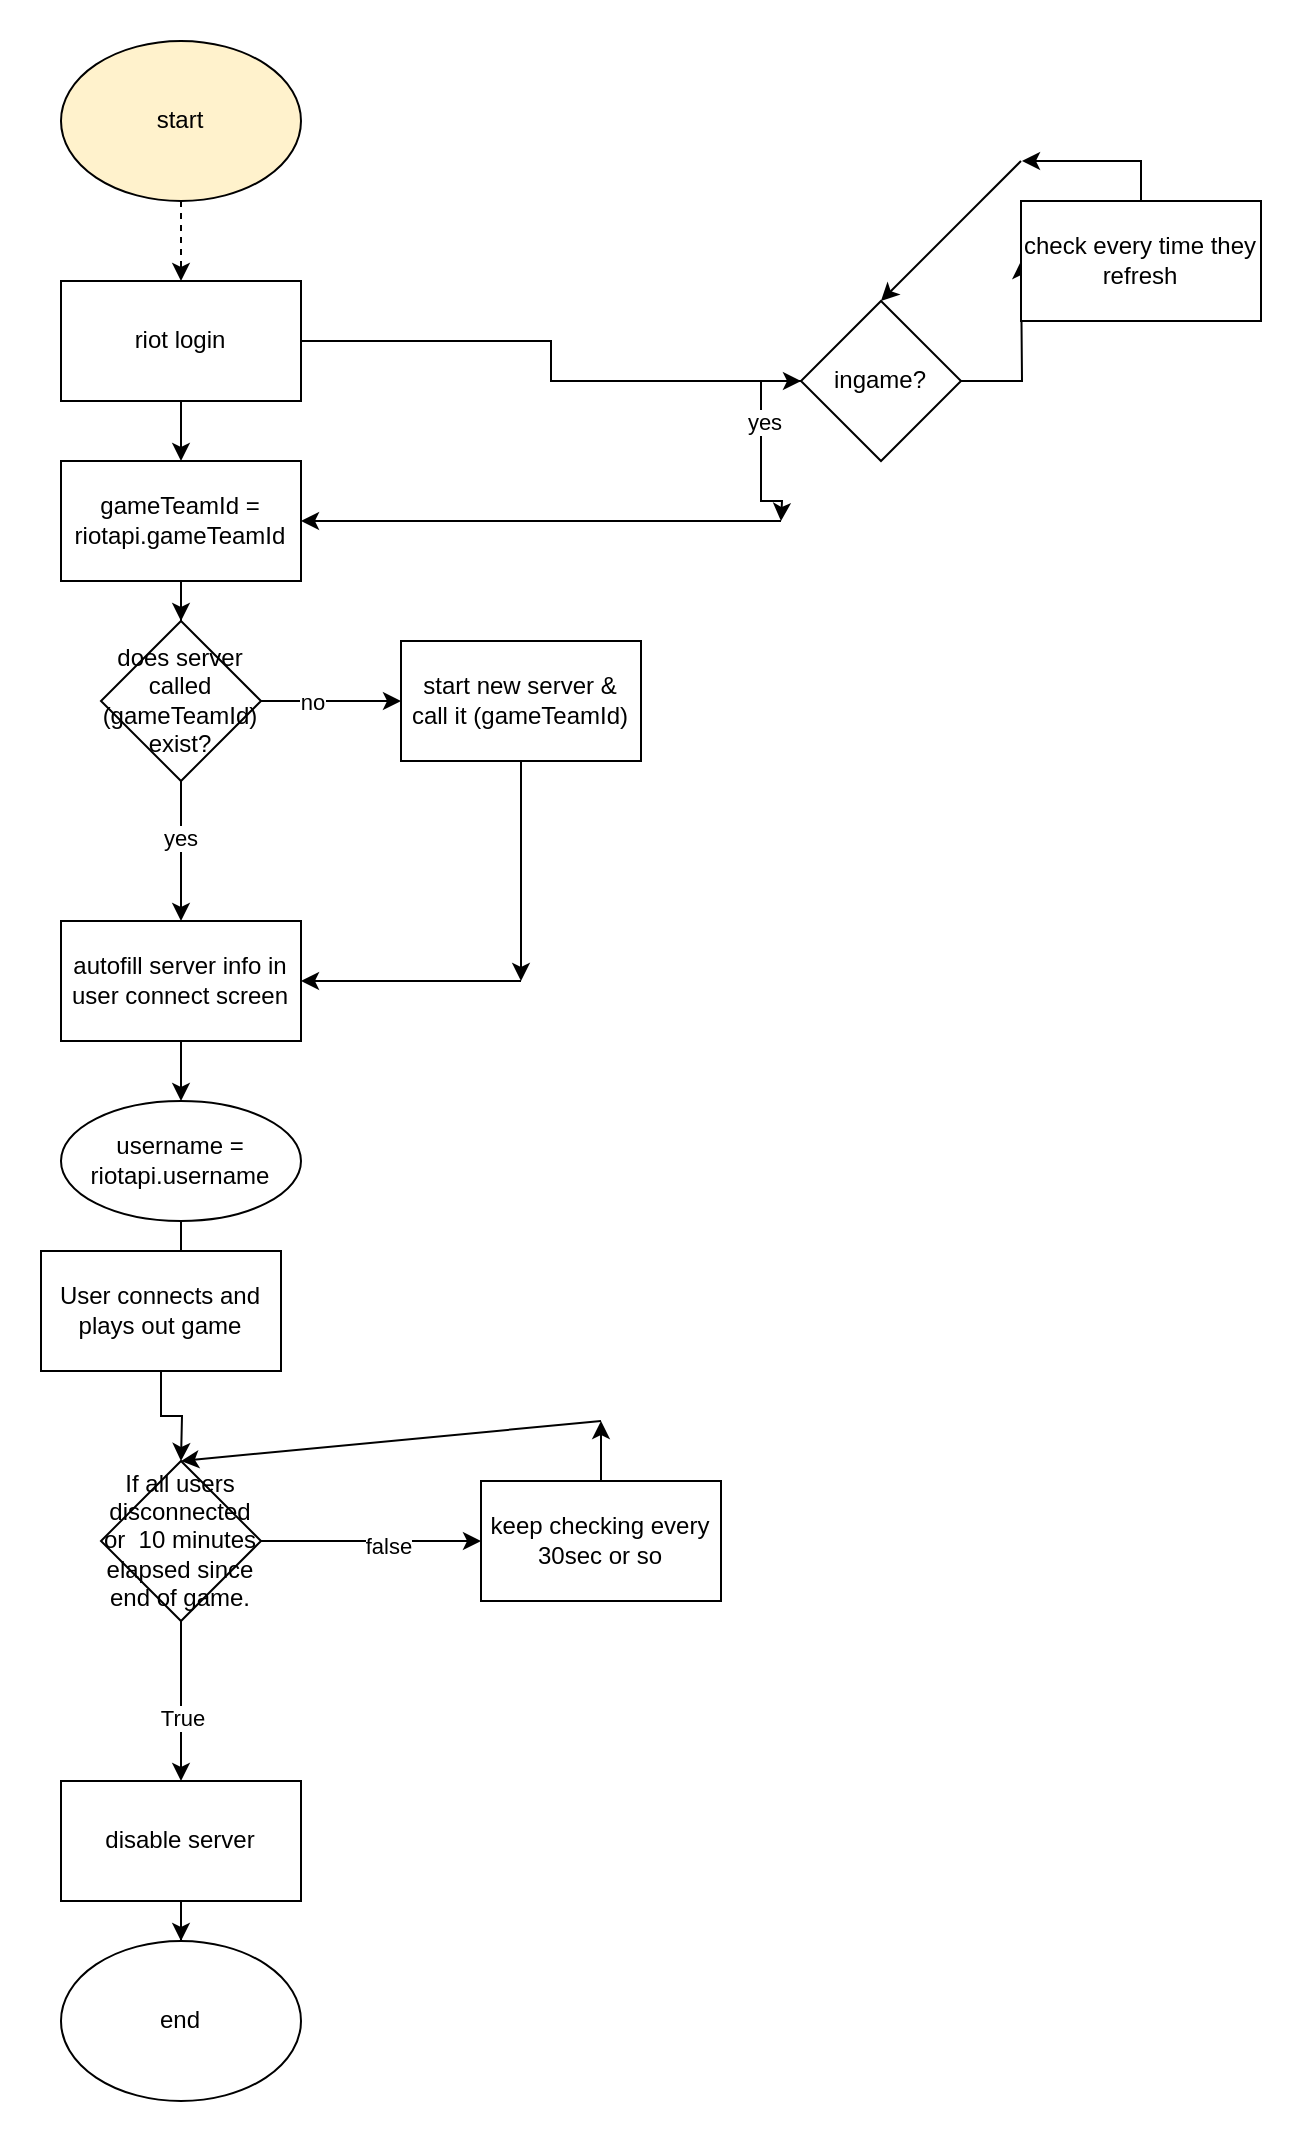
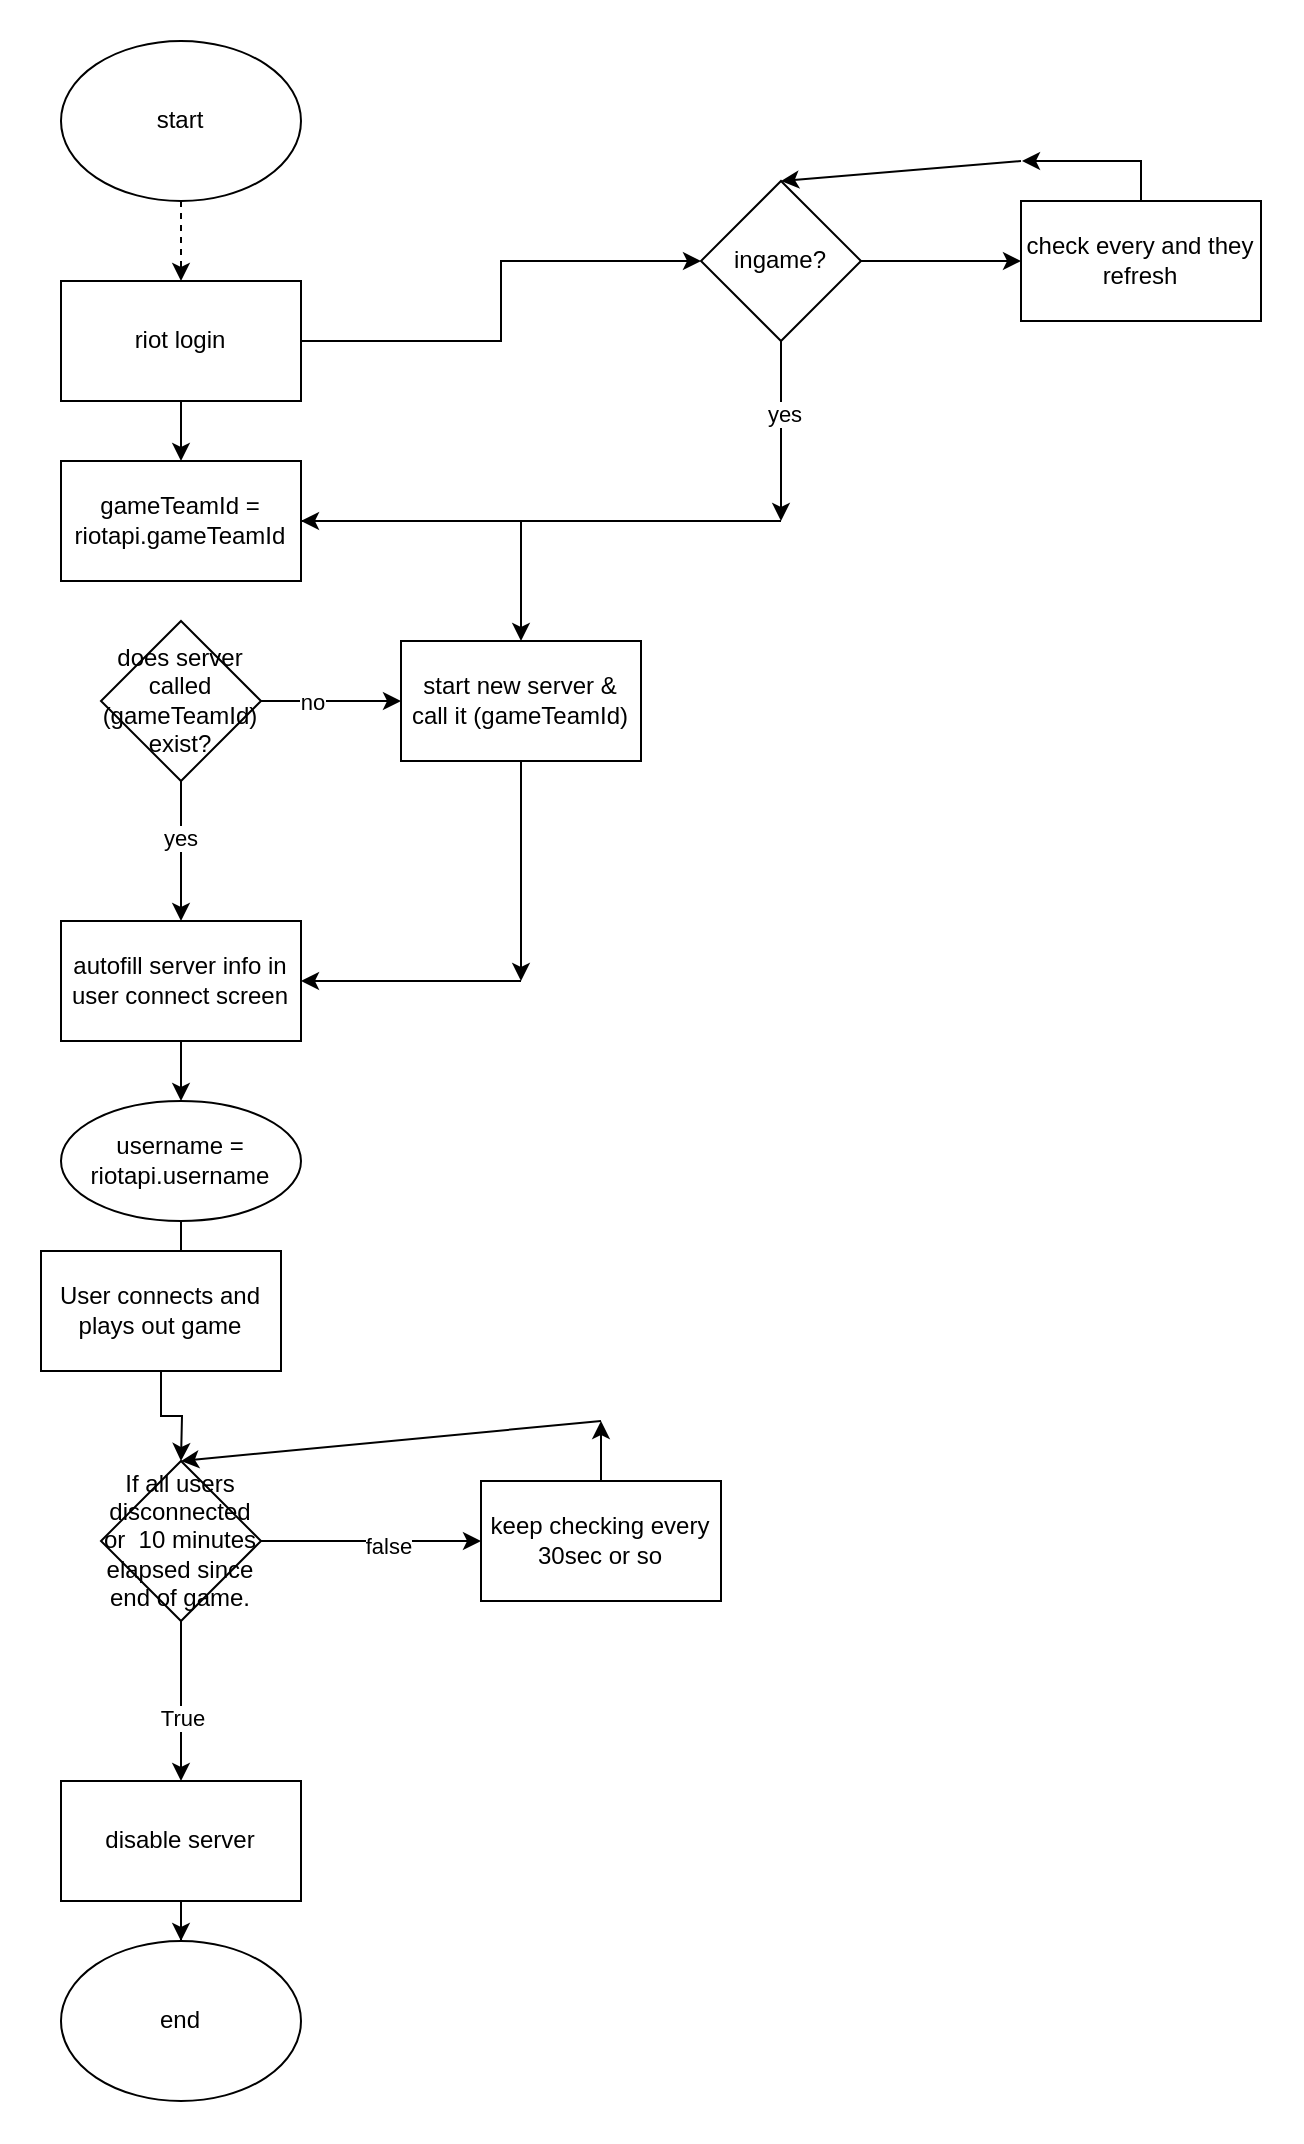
node "start": fillcolor #fff2cc -> #ffffff
node "check every time they refresh": label "check every time they refresh" -> "check every and they refresh"
node "ingame?": moved (881, 381) -> (781, 261)
edge "gameTeamId = riotapi.gameTeamId" -> "does server called (gameTeamId) exist?": now "gameTeamId = riotapi.gameTeamId" -> "start new server & call it (gameTeamId)"
